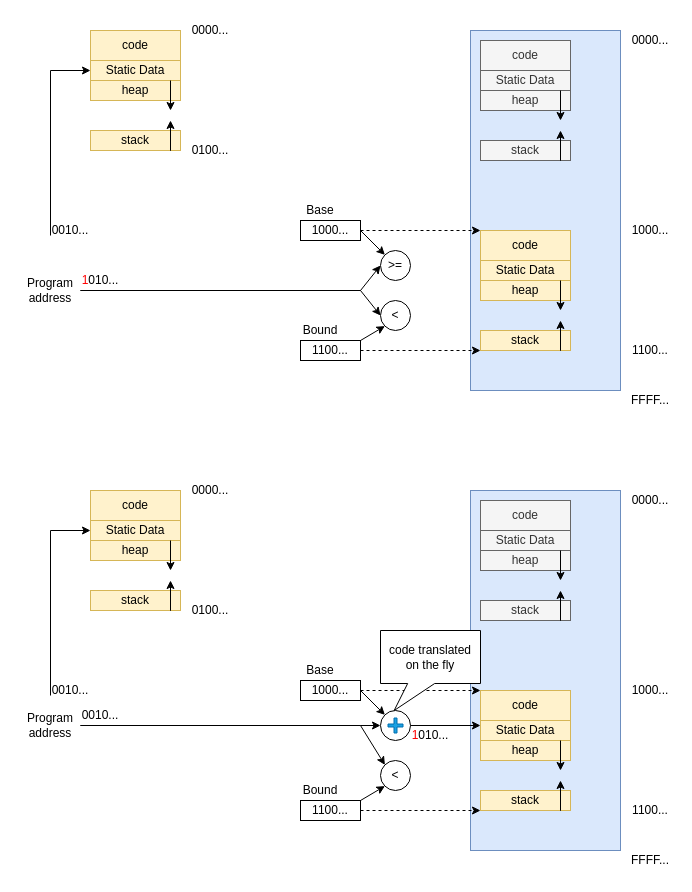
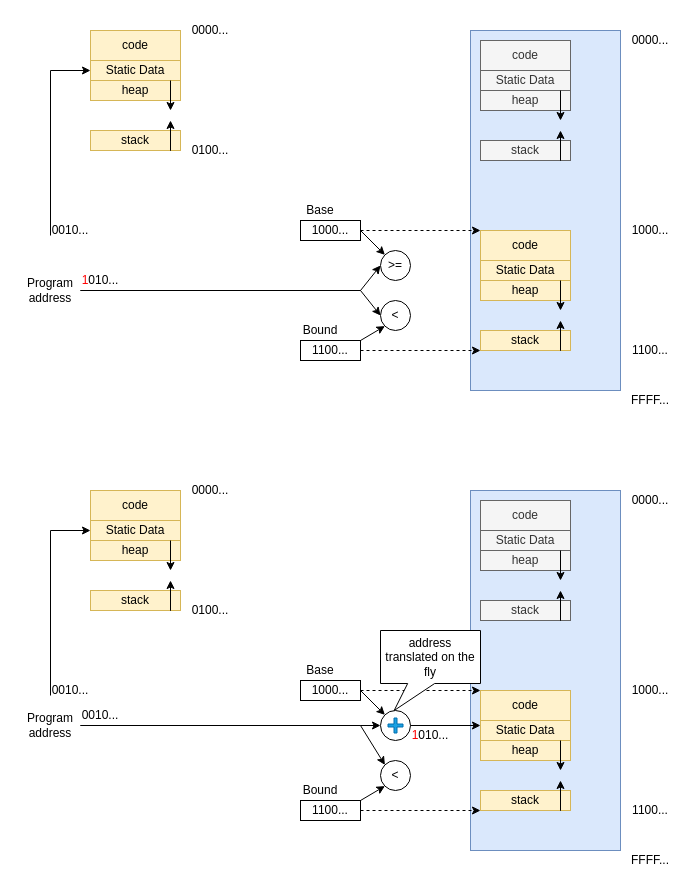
node "code translated on the fly": label "code translated on the fly" -> "address translated on the fly"
